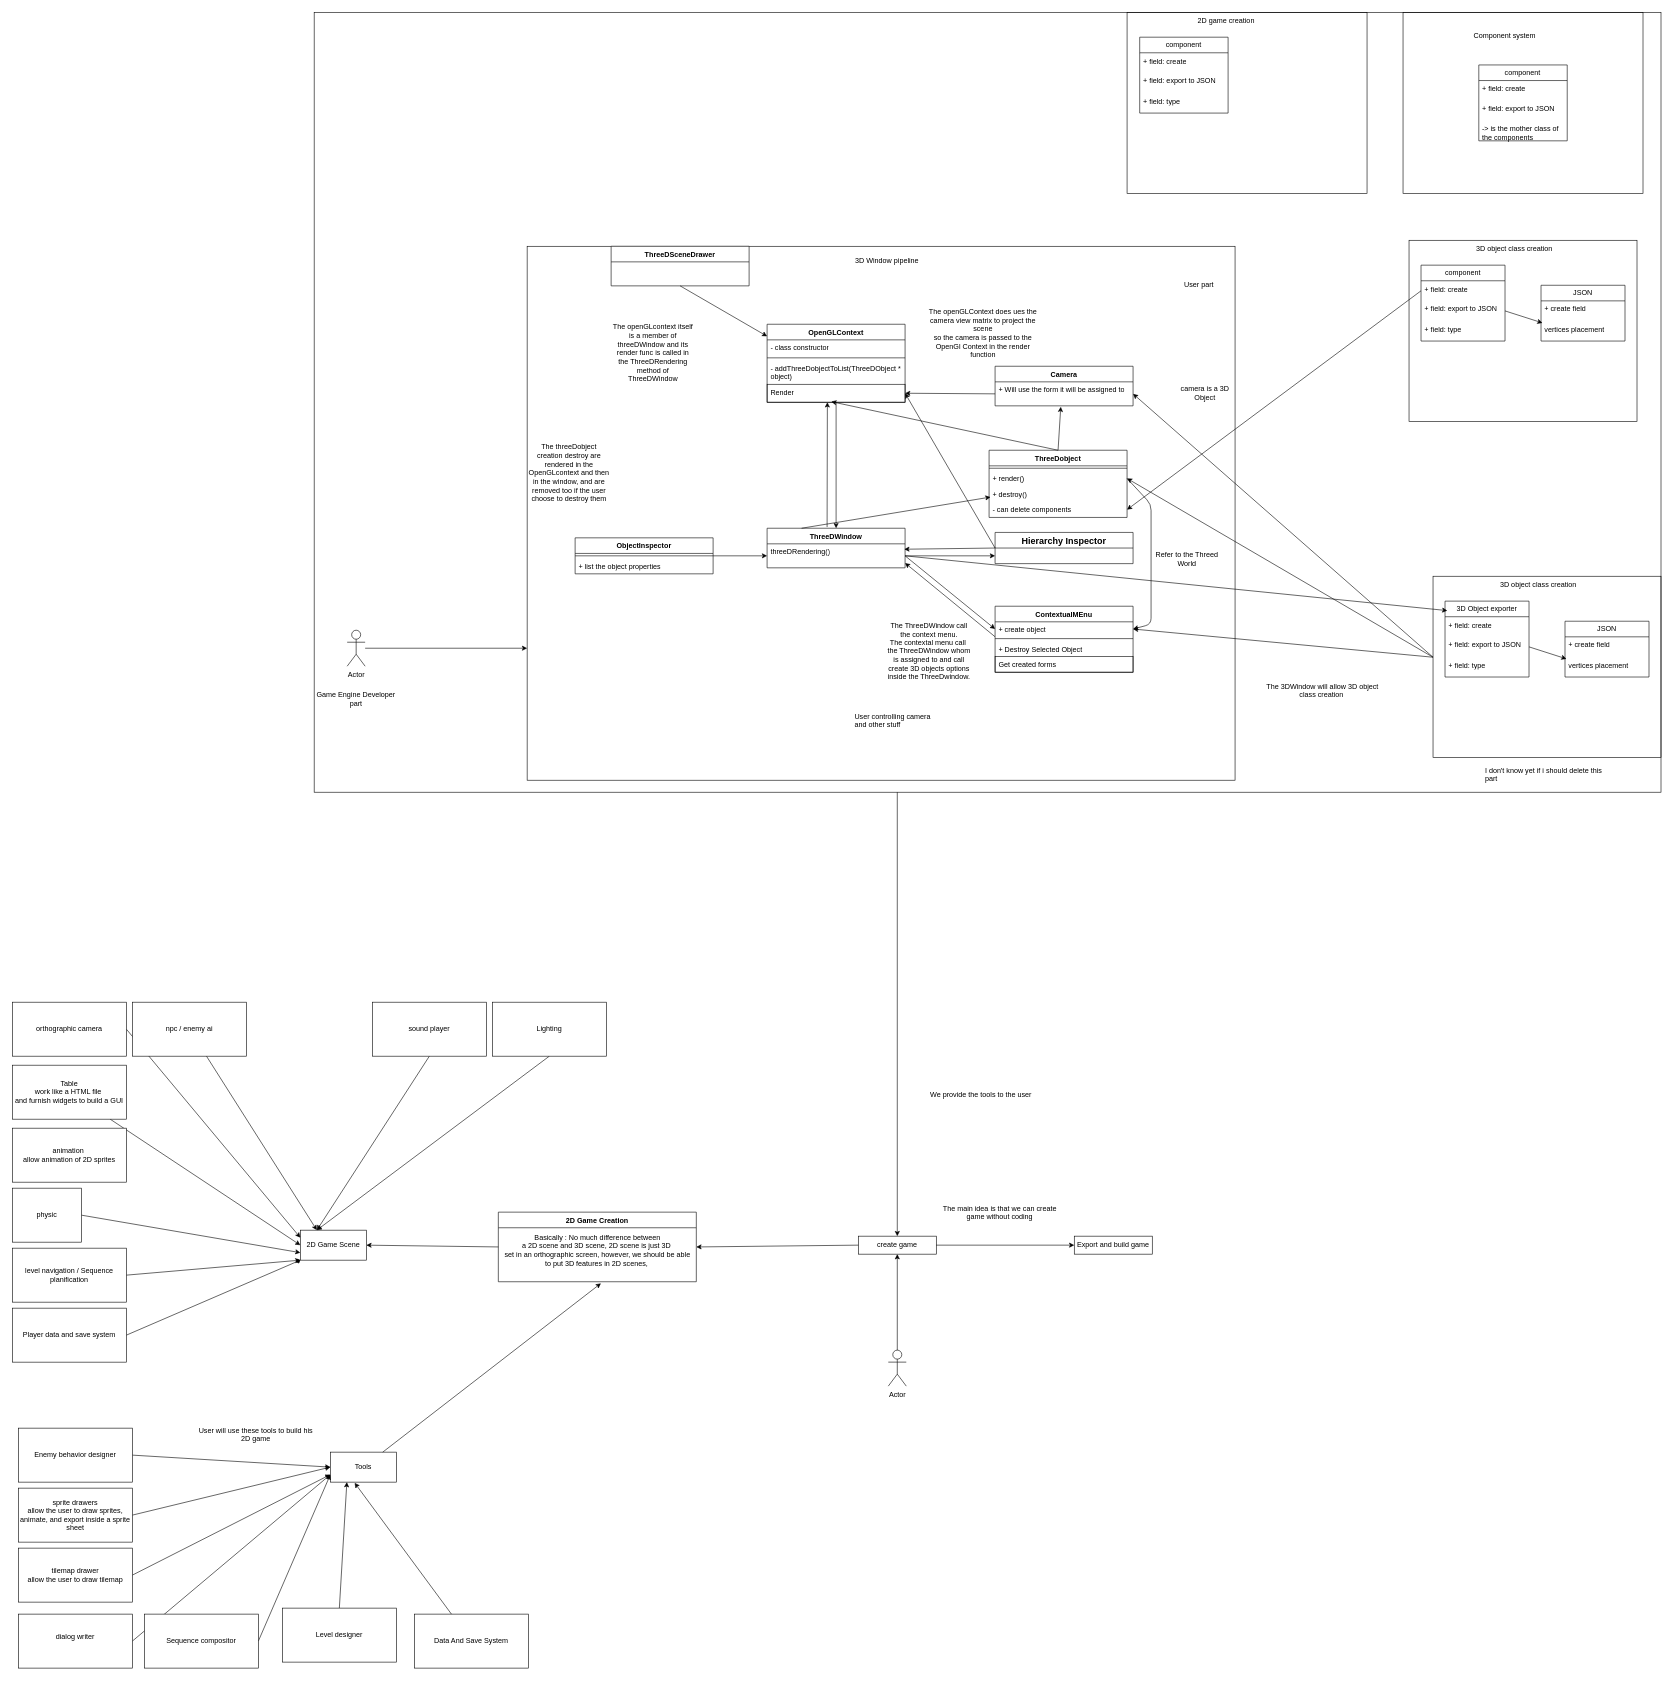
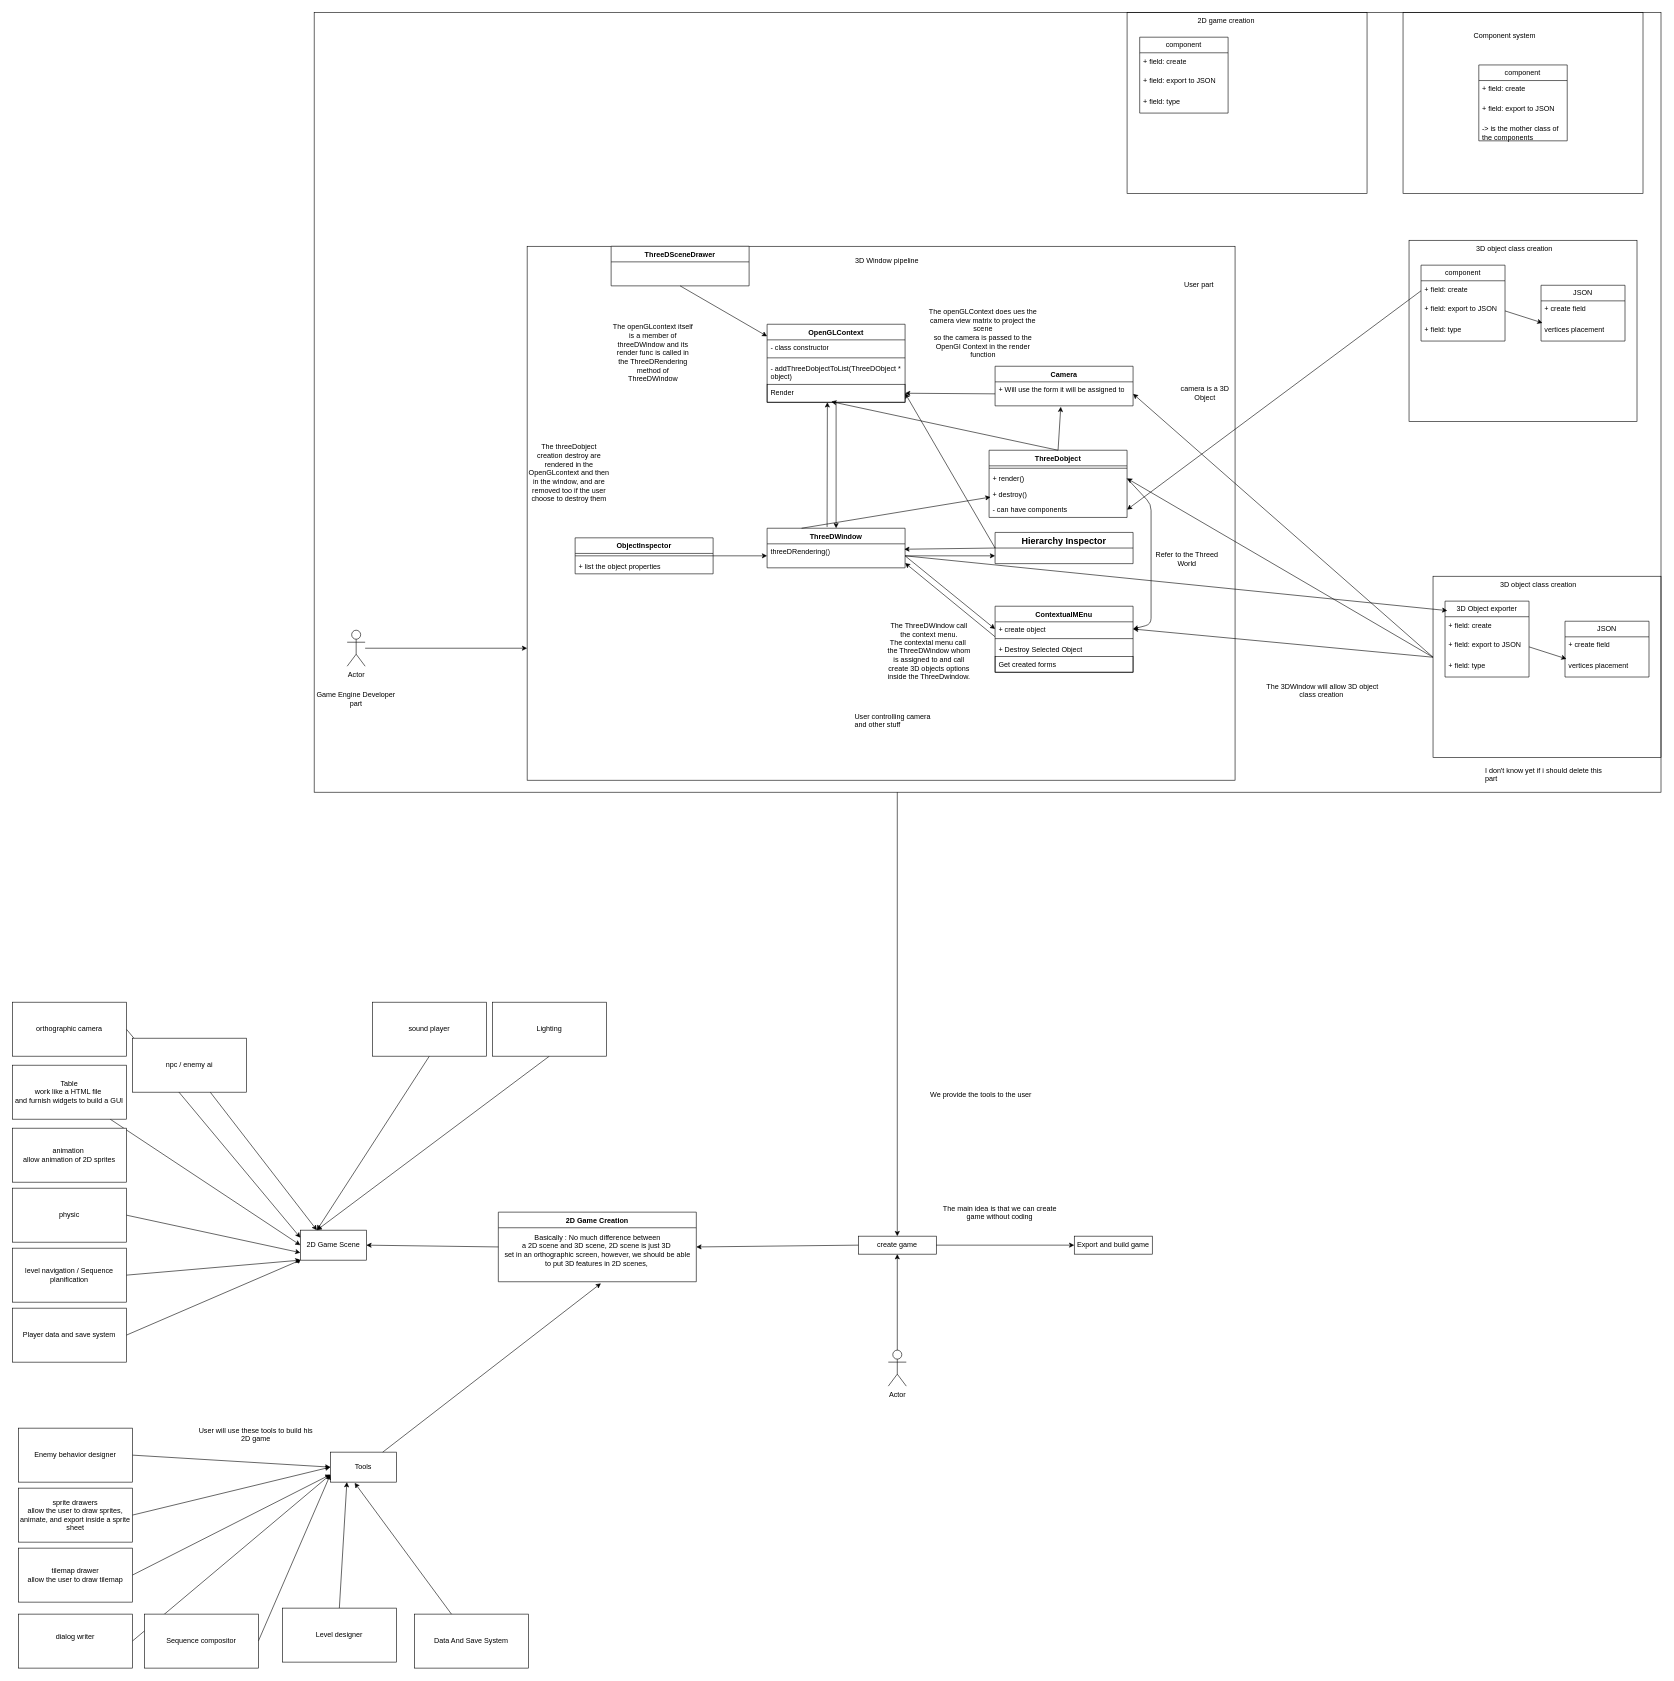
node "- can delete components": label "- can delete components" -> "- can have components"
node "npc / enemy ai": moved (189, 1029) -> (189, 1065)
node "physic": size 69x54 -> 114x54
